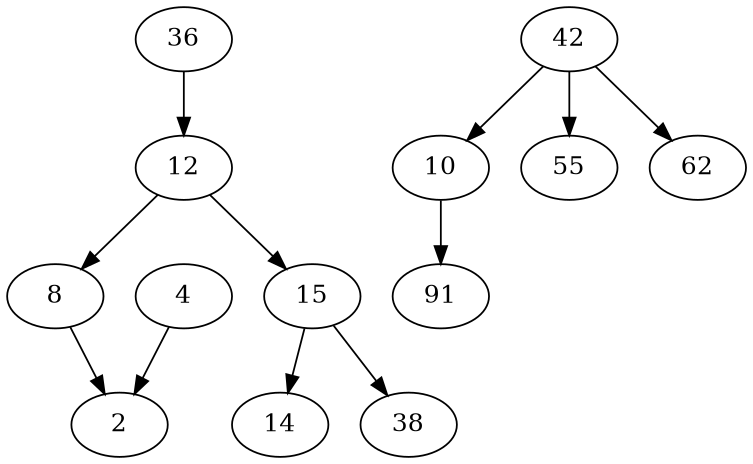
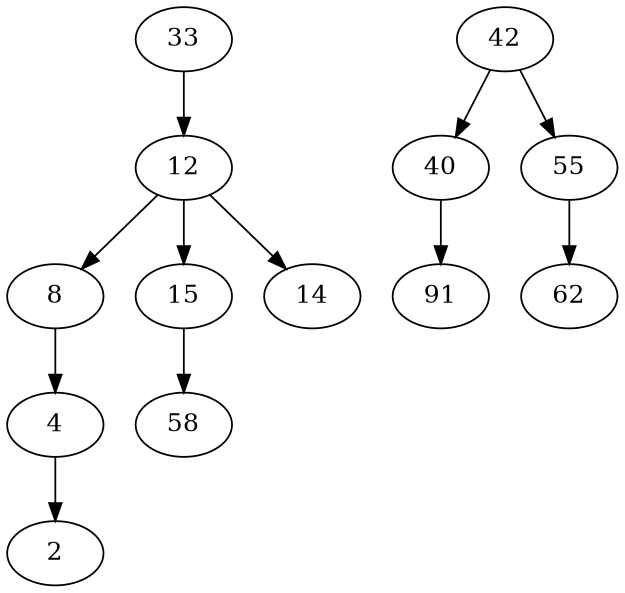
node "36": label "36" -> "33"
edge "42" -> "62": now "55" -> "62"
node "10": label "10" -> "40"
edge "15" -> "14": now "12" -> "14"
edge "8" -> "2": now "8" -> "4"
node "38": label "38" -> "58"
